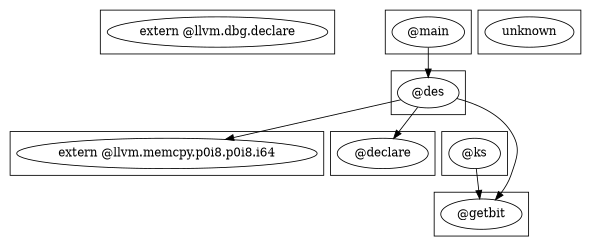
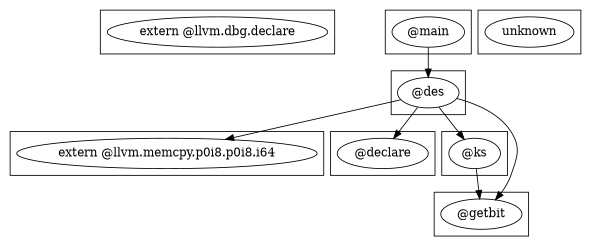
edge "@des" -> "@ks": added
